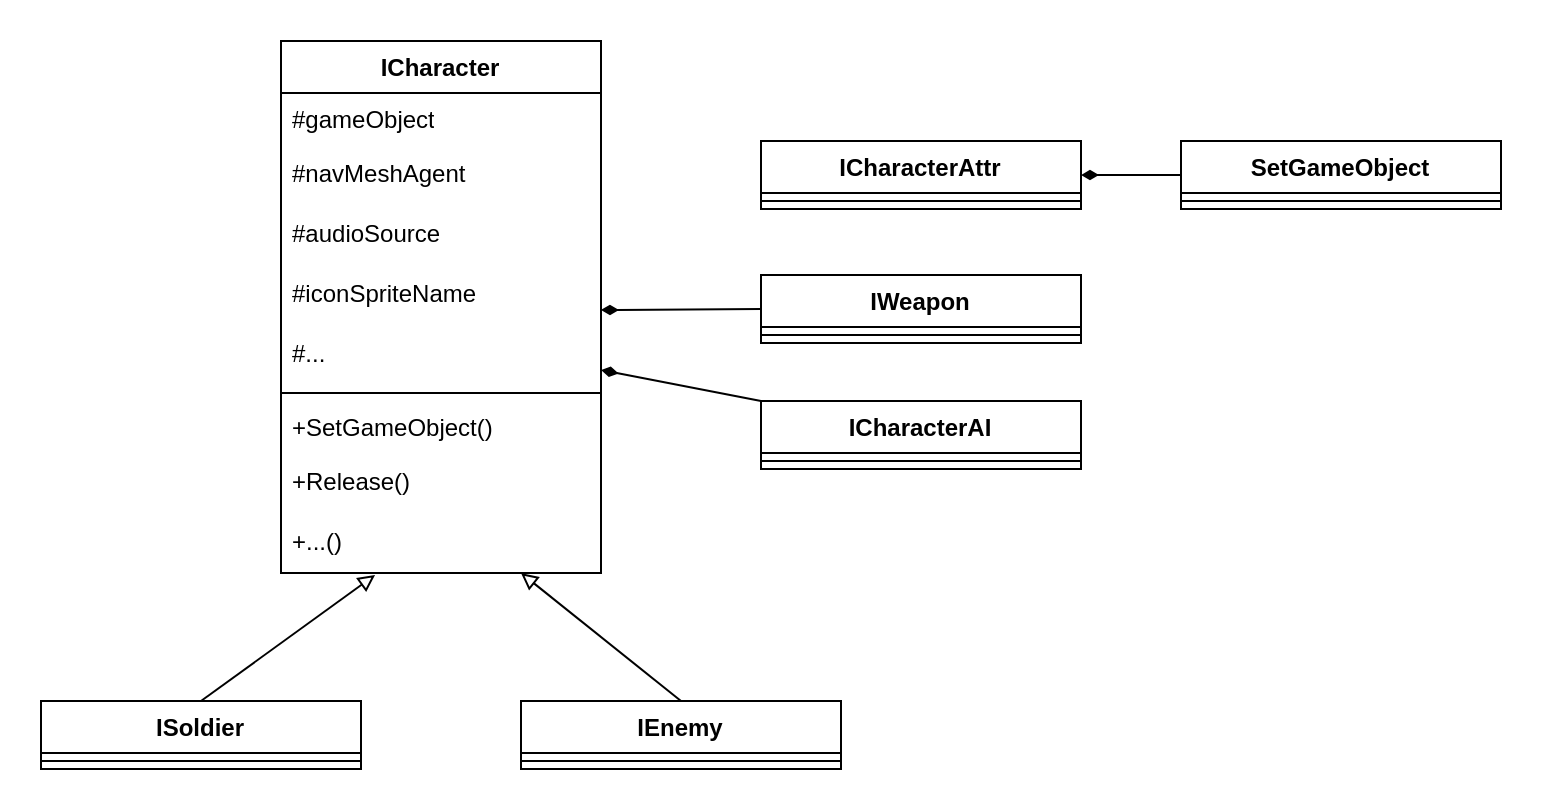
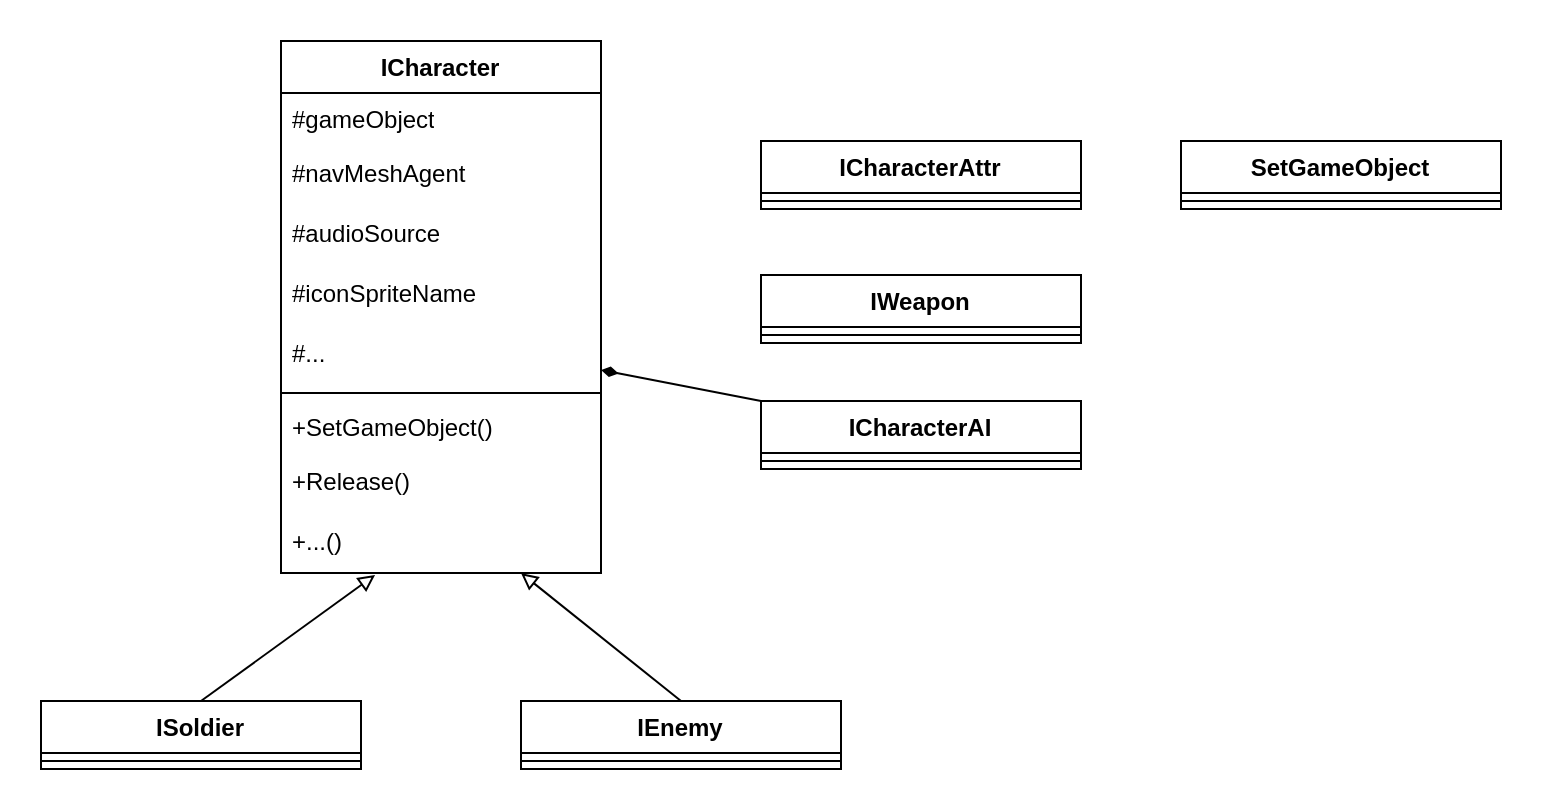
edge "SetGameObject" -> "ICharacterAttr": removed
edge "IWeapon" -> "#iconSpriteName": removed
